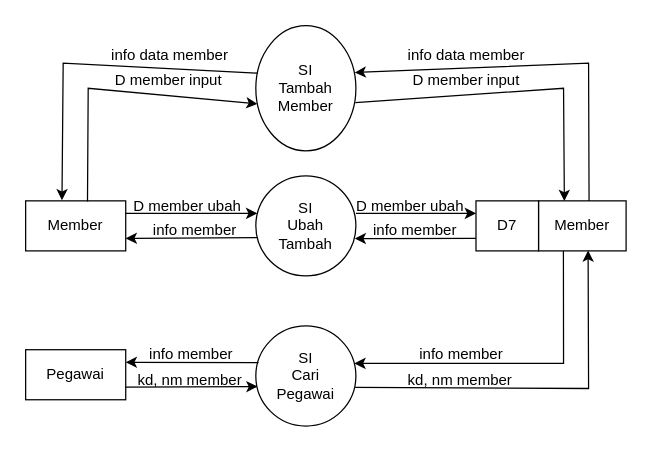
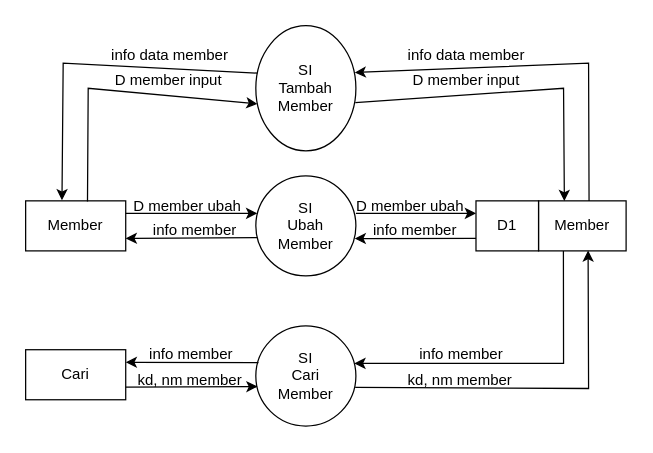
node "SI Ubah Tambah": label "SI Ubah Tambah" -> "SI Ubah Member"
node "D7": label "D7" -> "D1"
node "Pegawai": label "Pegawai" -> "Cari"
node "SI Cari Pegawai": label "SI Cari Pegawai" -> "SI Cari Member"
